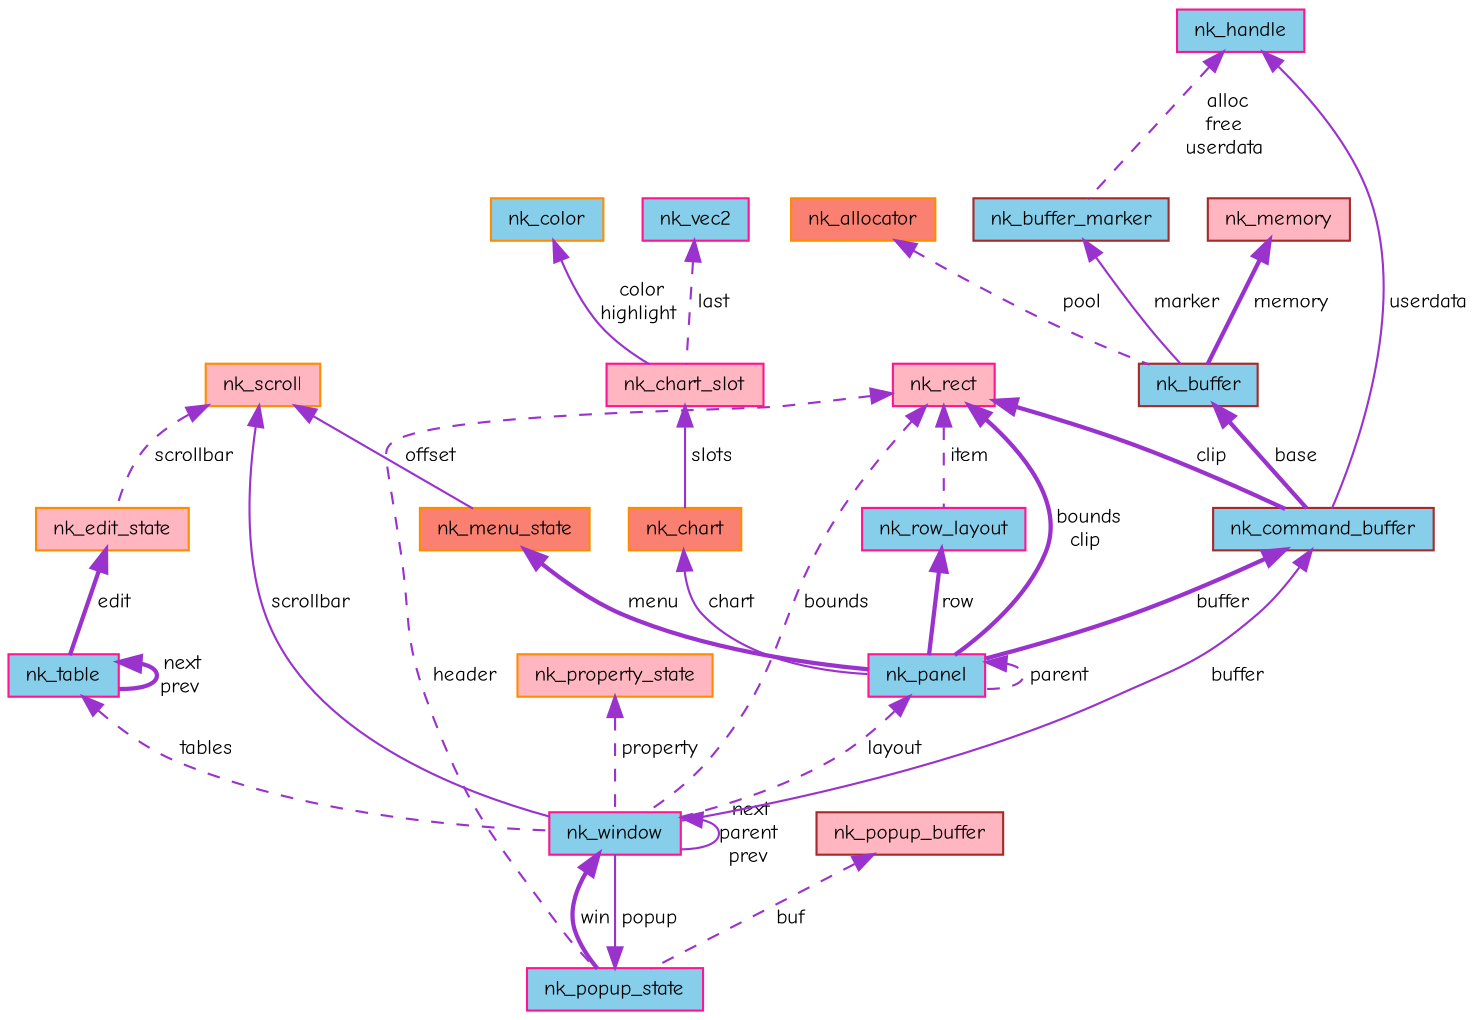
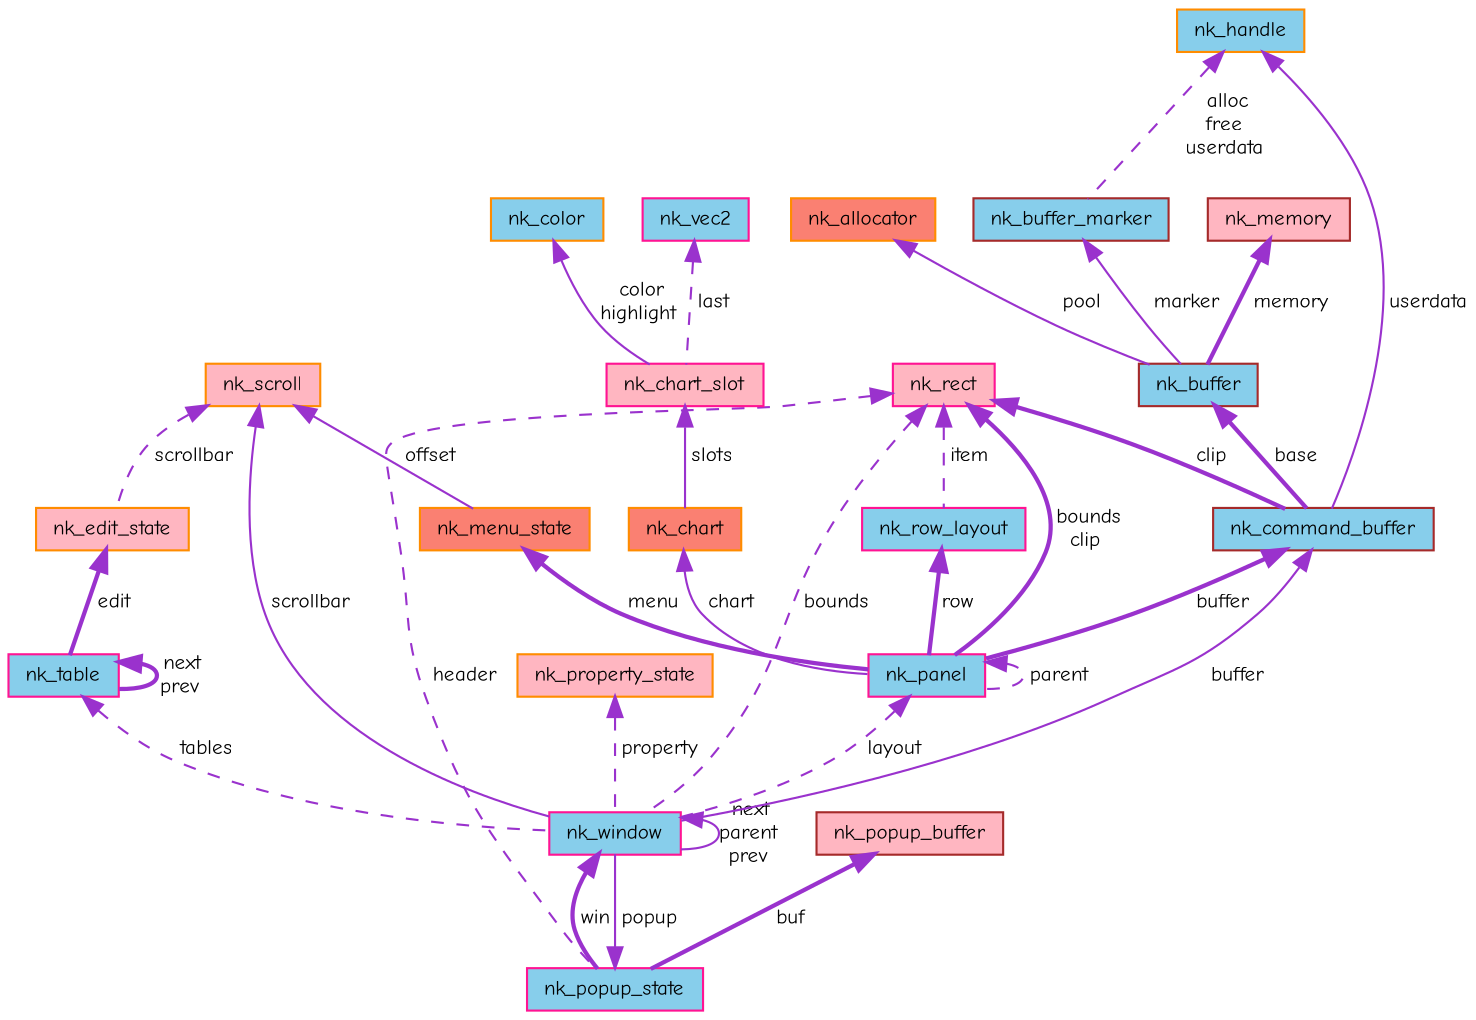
node "nk_handle": color deeppink -> darkorange
edge "nk_buffer" -> "nk_allocator": style dashed -> solid
edge "nk_popup_state" -> "nk_popup_buffer": style dashed -> bold
